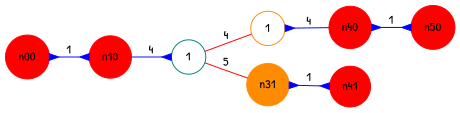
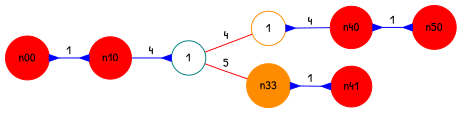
node "n31": label "n31" -> "n33"
